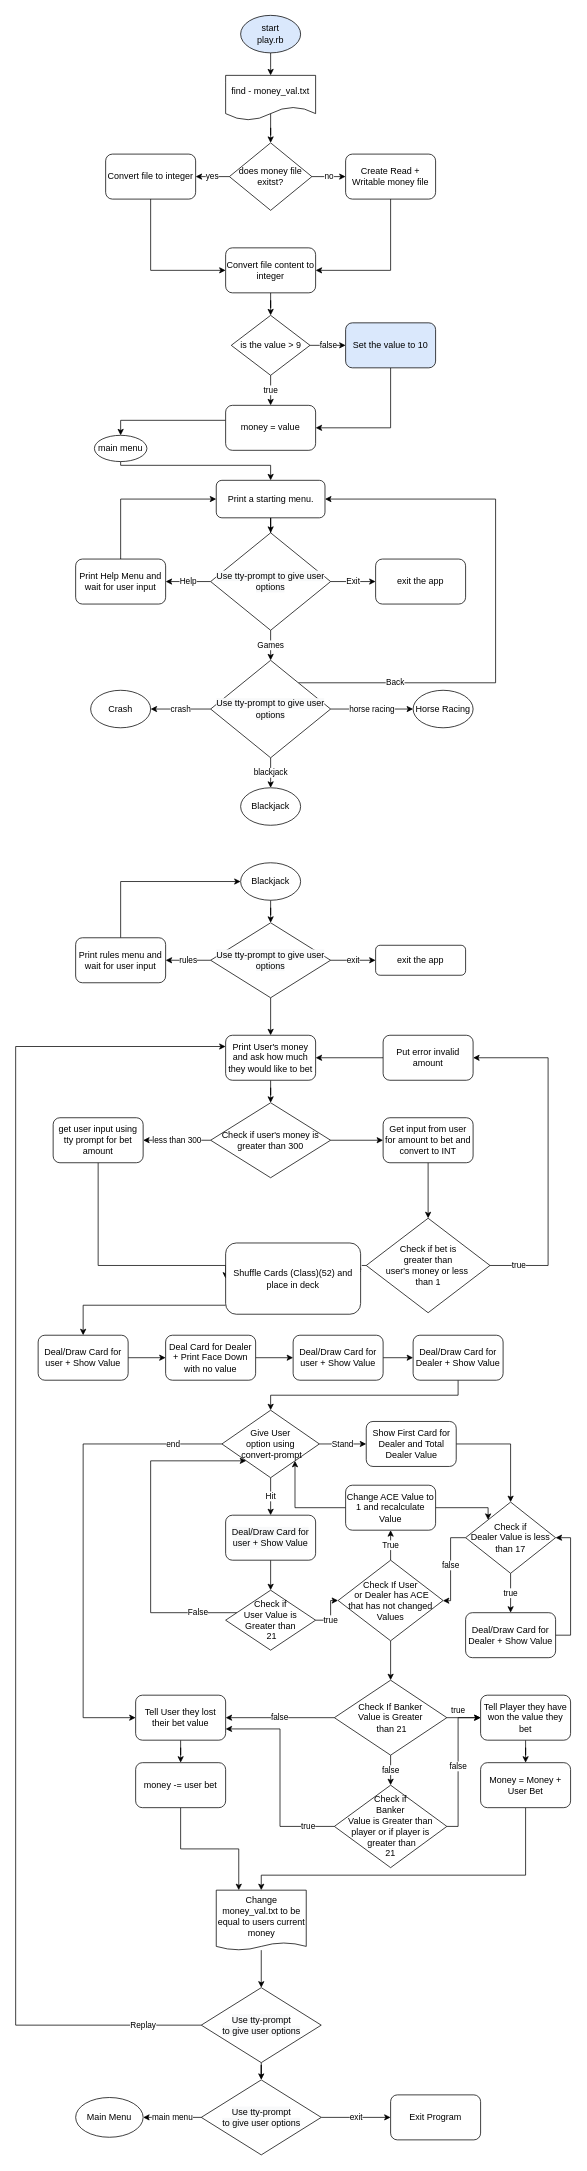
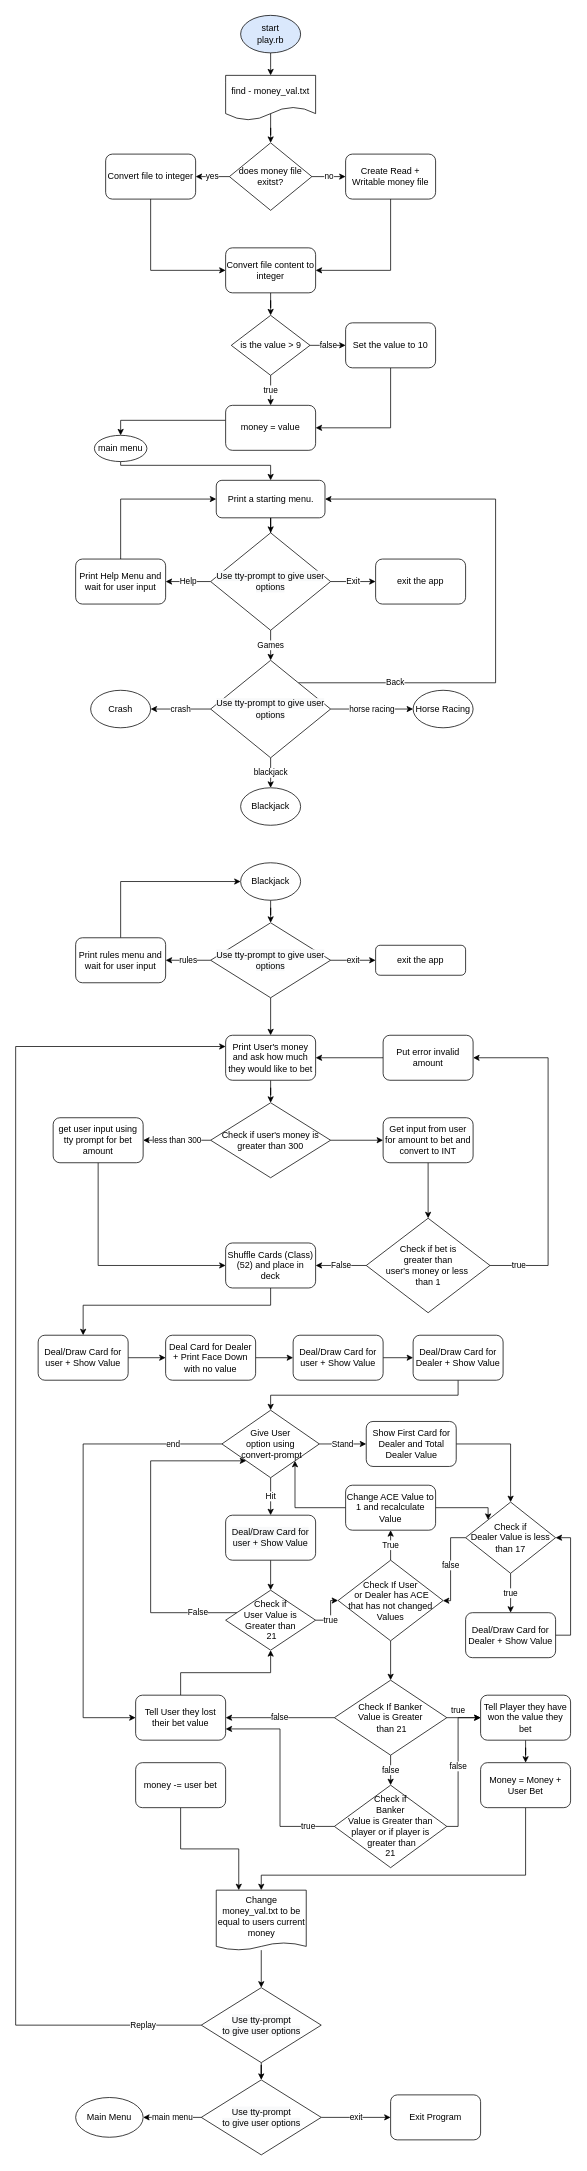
node "Set the value to 10": fillcolor #dae8fc -> #ffffff
node "Shuffle Cards (Class)(52) and place in deck": size 135x71 -> 90x45
edge "Tell User they lost their bet value" -> "money -= user bet": now "Tell User they lost their bet value" -> "Check if User Value is Greater than 21"
